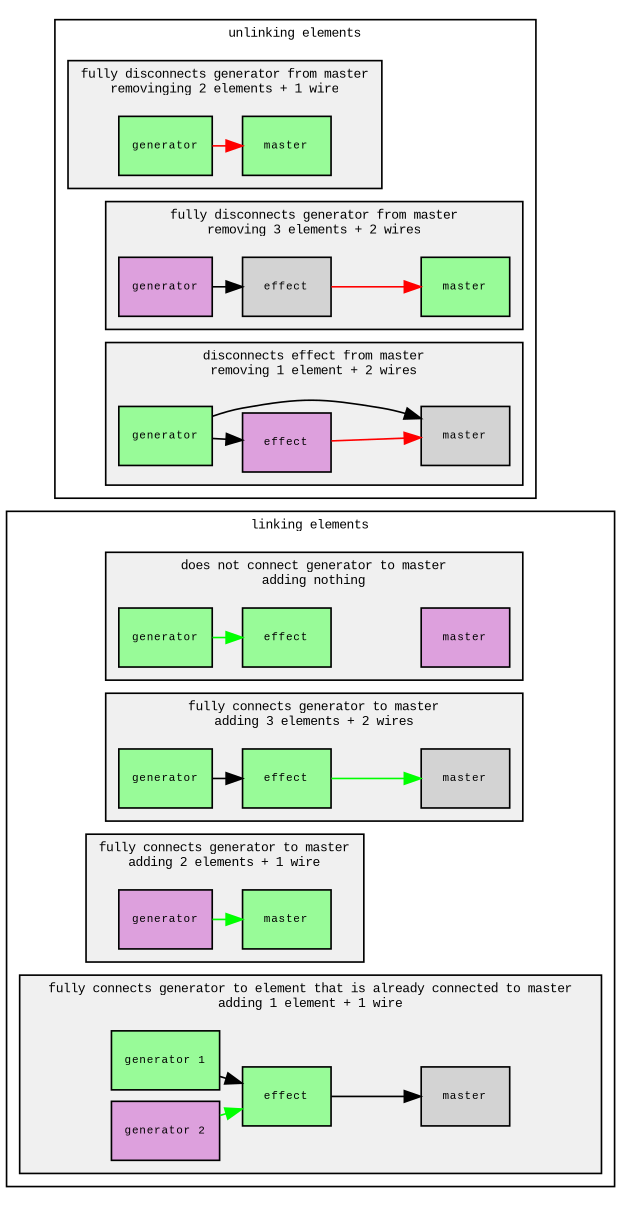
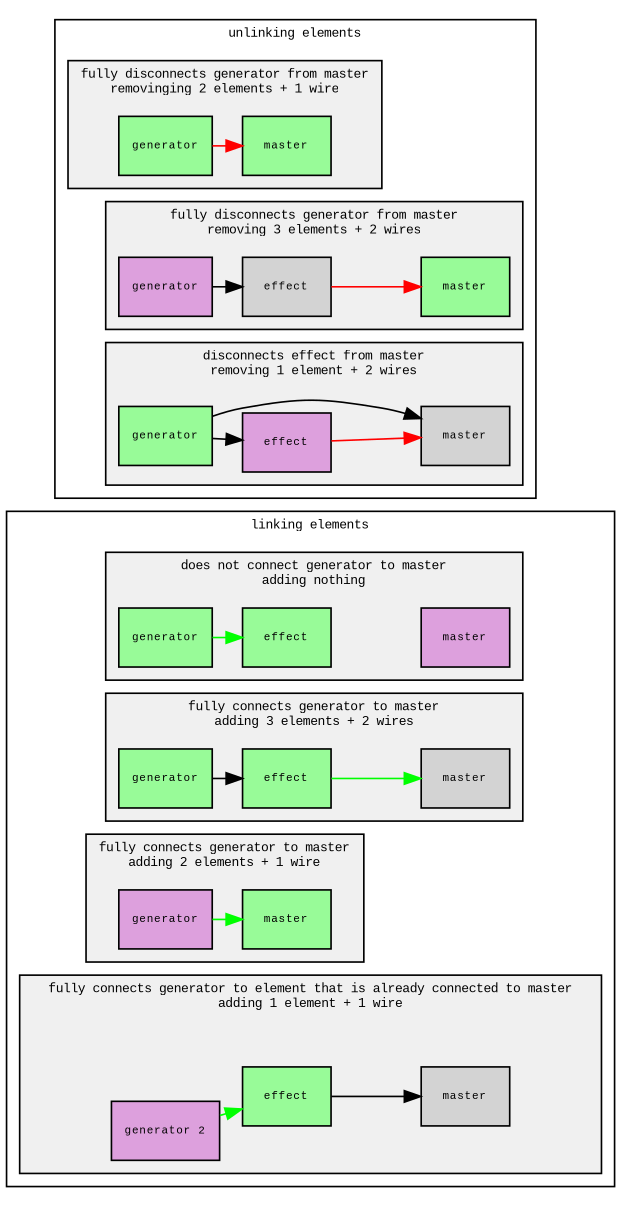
node "generator 1": removed
